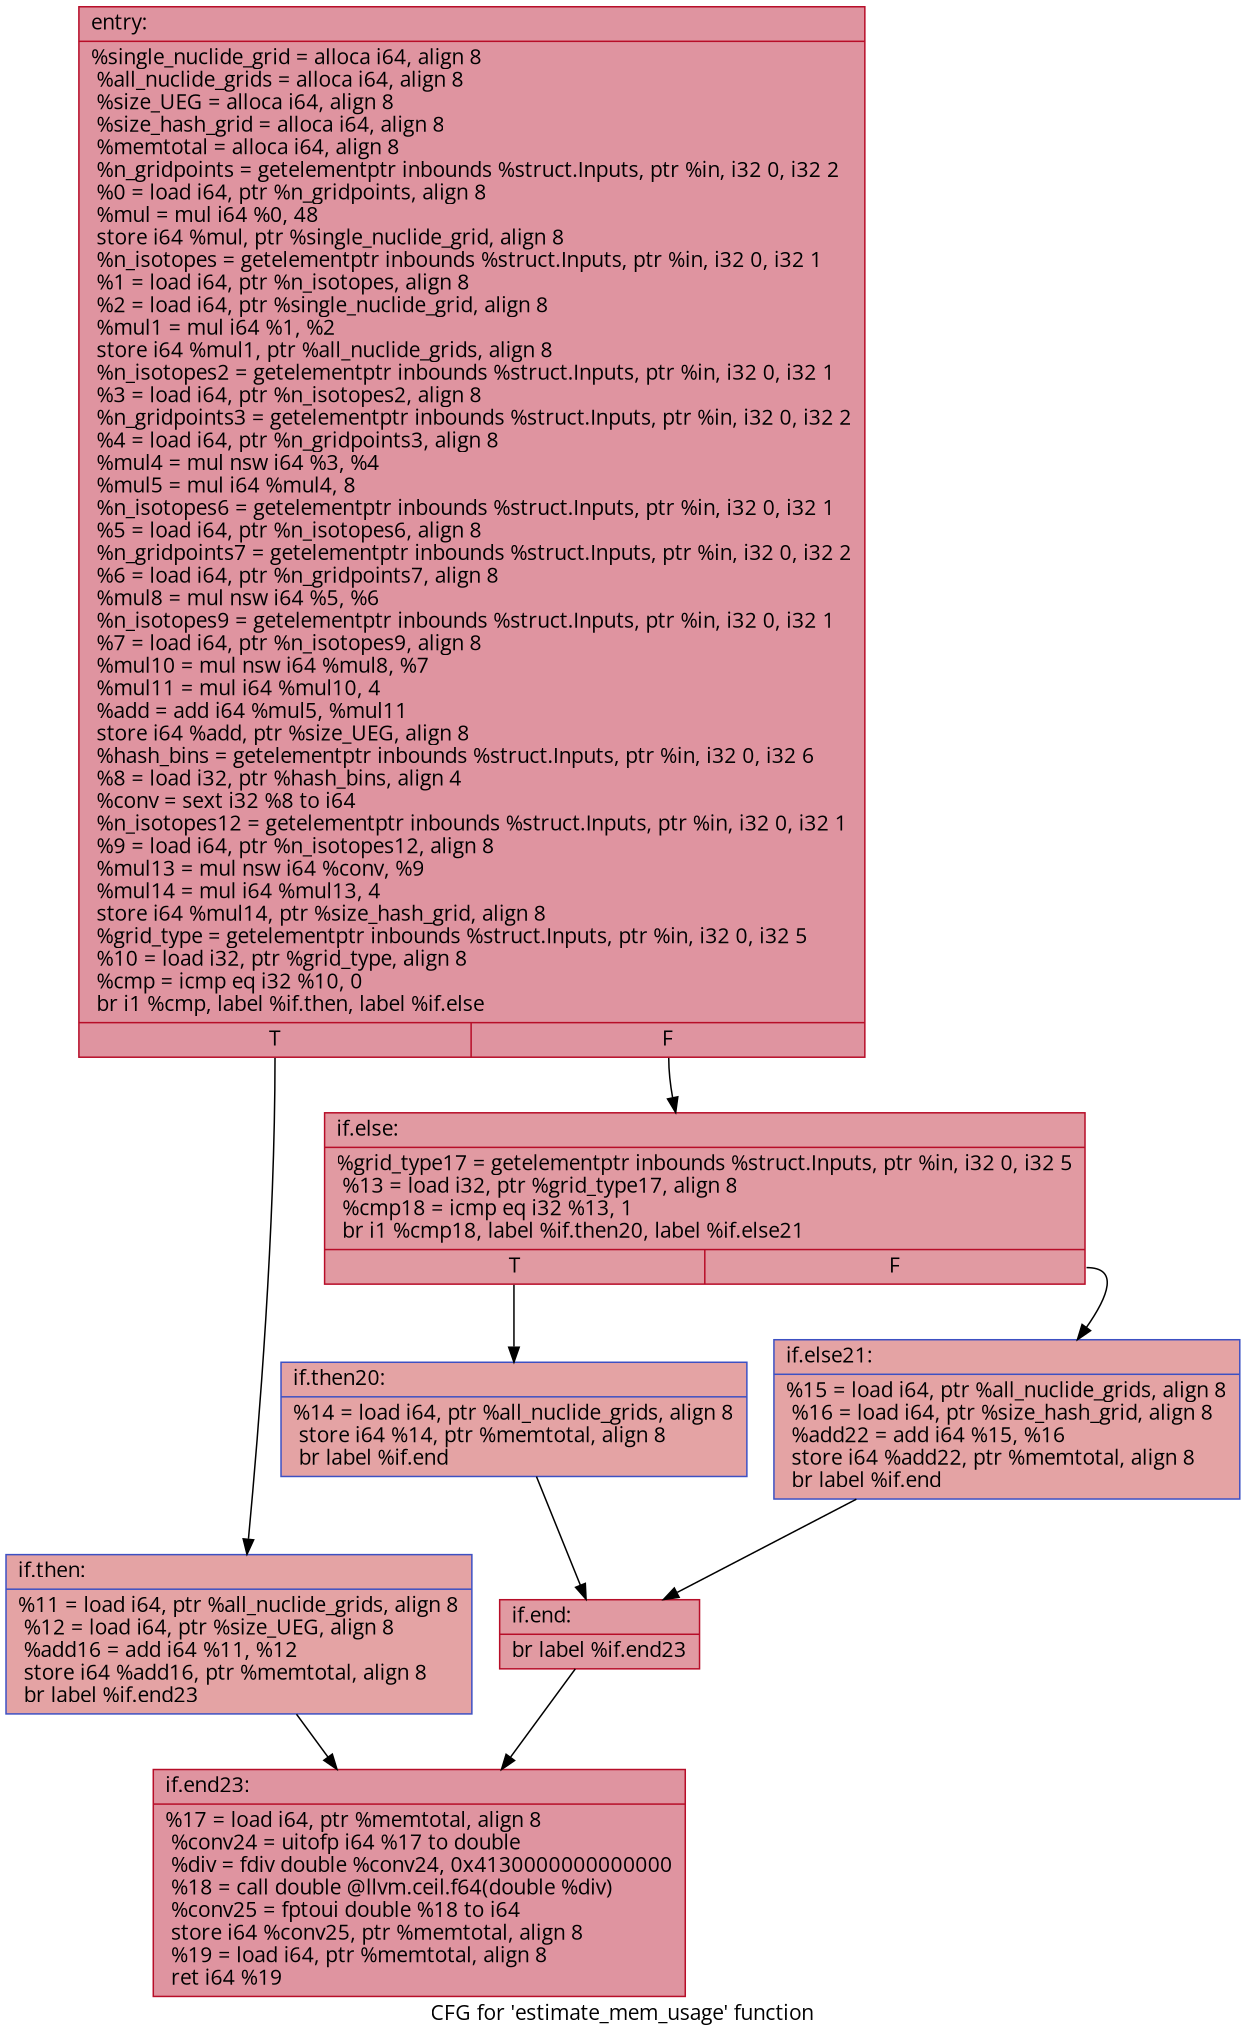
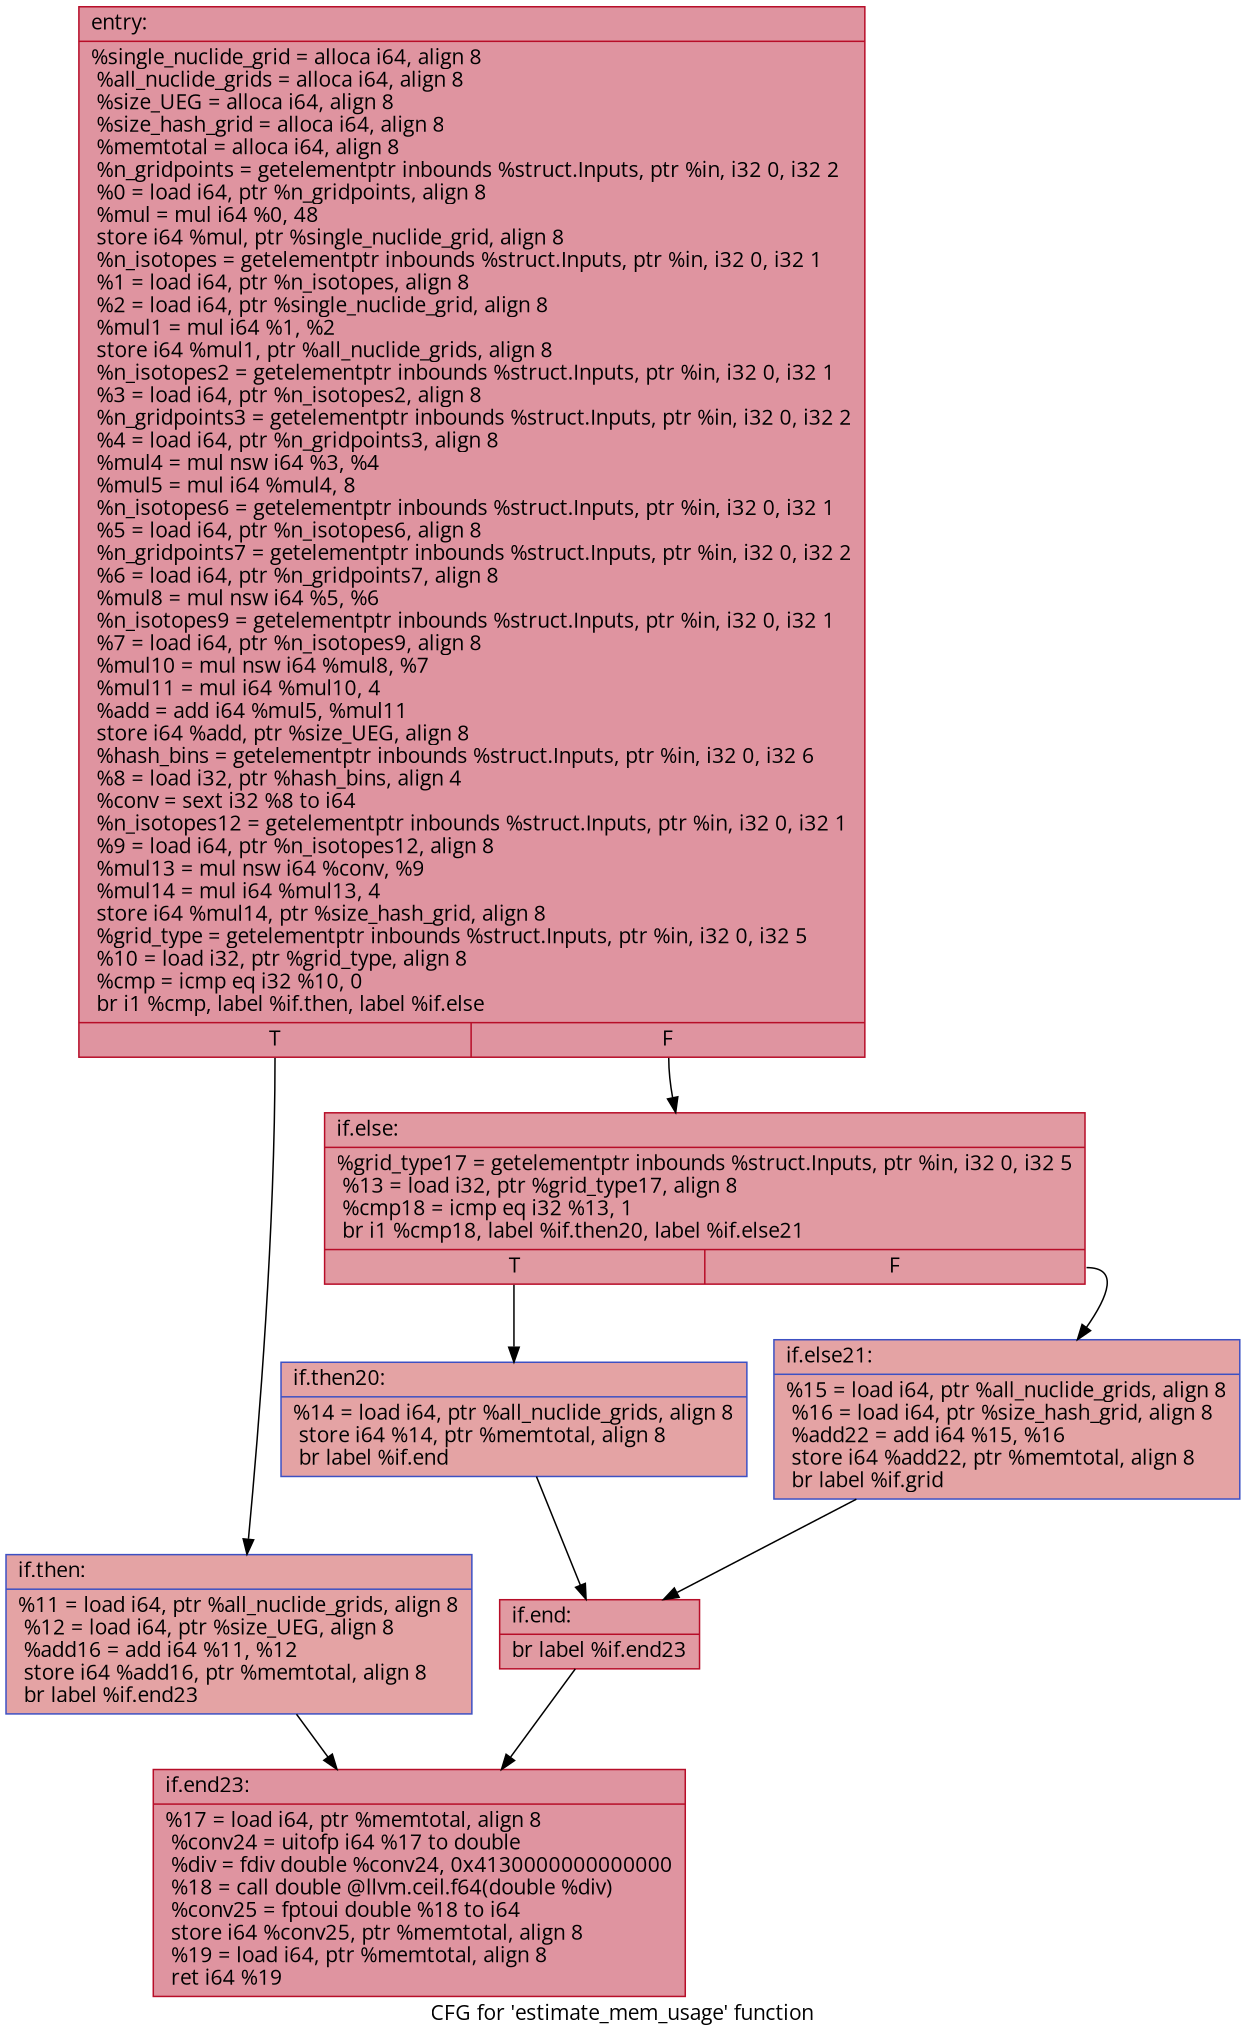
node "if.else21:": text "br label %if.end" -> "br label %if.grid"
